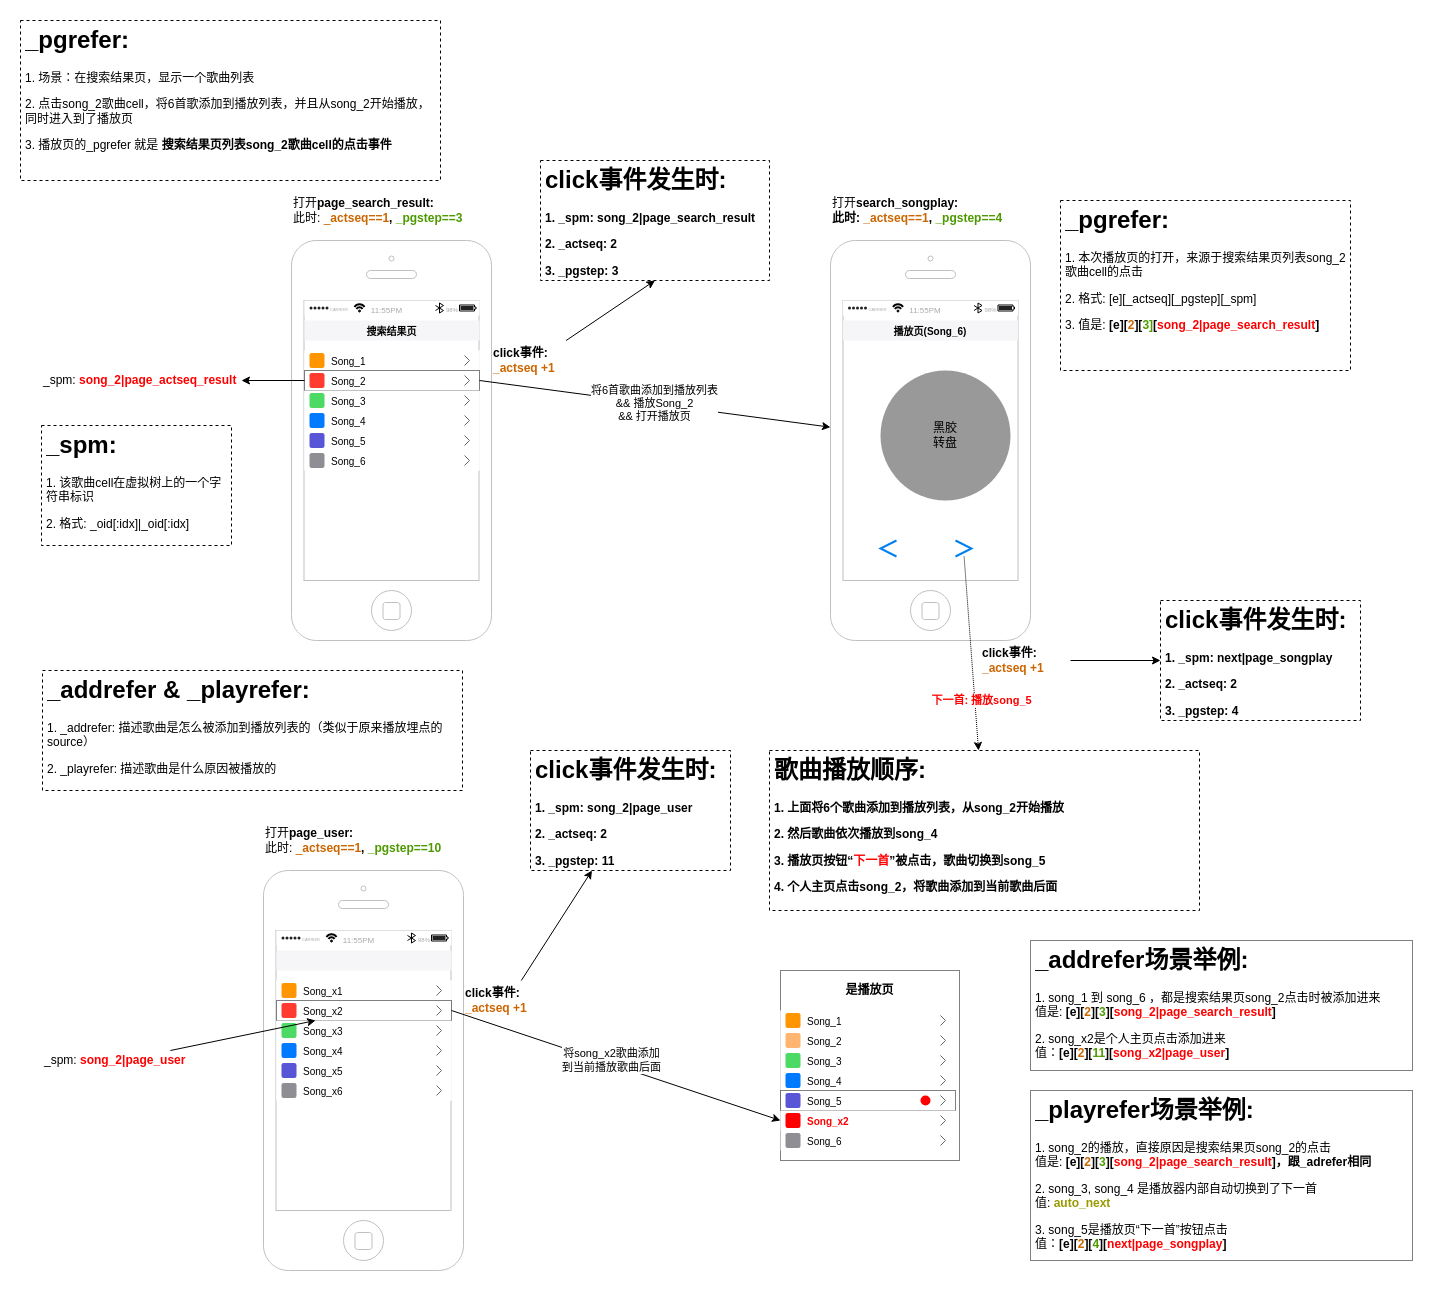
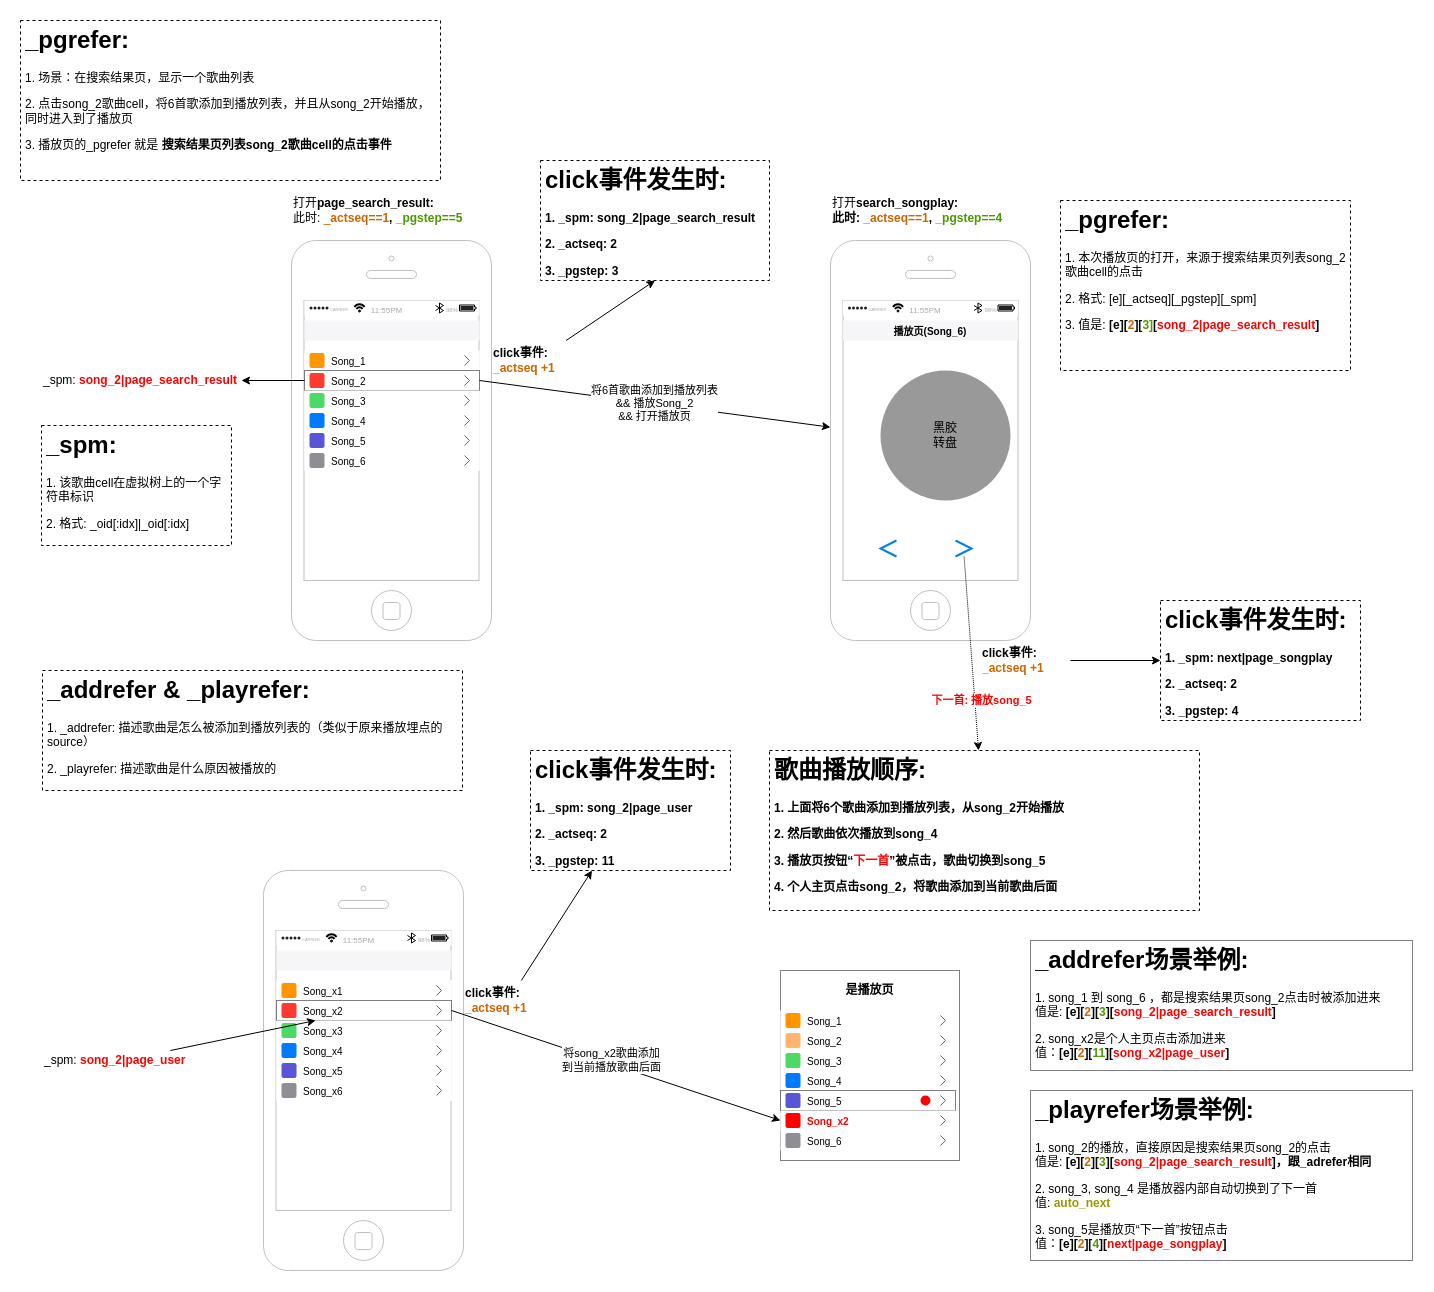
node "打开page_search_result: 此时: _actseq==1, _pgstep==3": label "打开page_search_result: 此时: _actseq==1, _pgstep==3" -> "打开page_search_result: 此时: _actseq==1, _pgstep==5"
node "搜索结果页": removed
node "_spm: song_2|page_actseq_result": label "_spm: song_2|page_actseq_result" -> "_spm: song_2|page_search_result"
node "打开page_user: 此时: _actseq==1, _pgstep==10": removed
